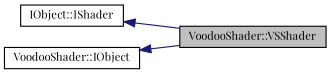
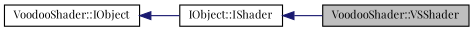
edge "VoodooShader::VSShader" -> "VoodooShader::IObject": now "IObject::IShader" -> "VoodooShader::IObject"
